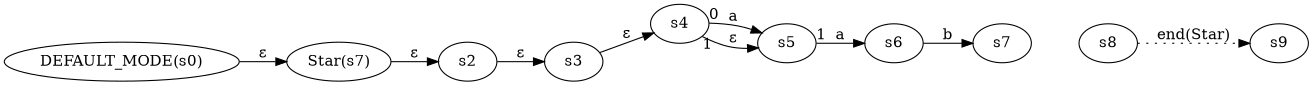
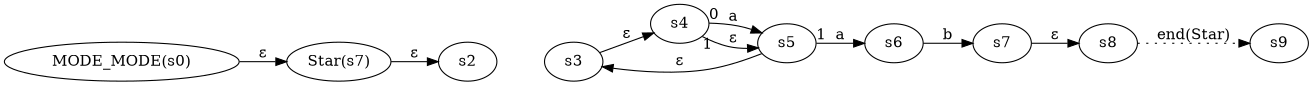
edge "s7" -> "s8": added, label "ε"
node "DEFAULT_MODE(s0)": label "DEFAULT_MODE(s0)" -> "MODE_MODE(s0)"
edge "s2" -> "s3": now "s5" -> "s3"
